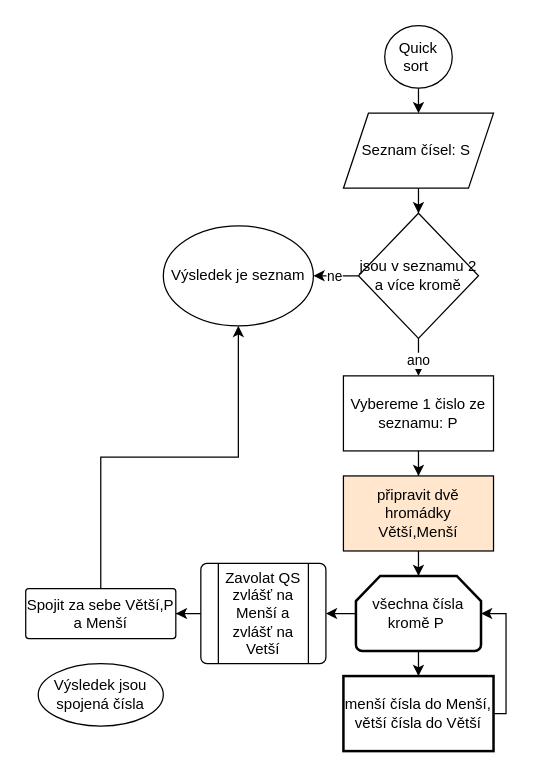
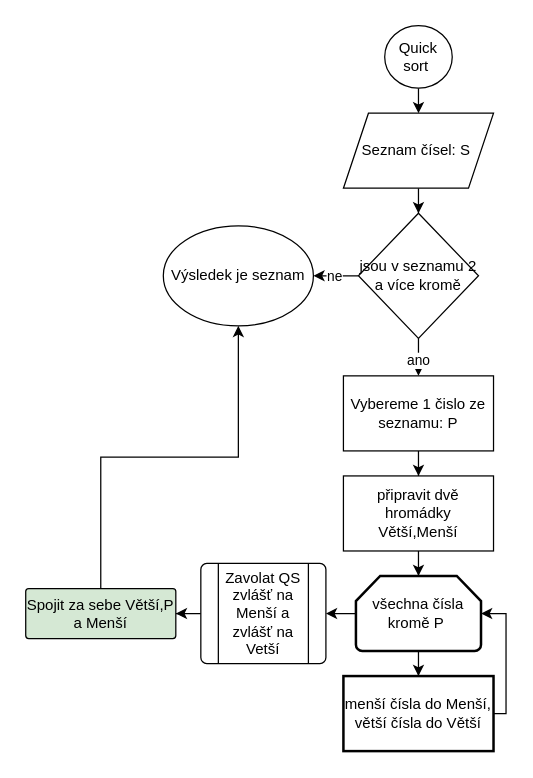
node "připravit dvě hromádky Větší,Menší": fillcolor #ffe6cc -> #ffffff
node "Spojit za sebe Větší,P a Menší": fillcolor #ffffff -> #d5e8d4
node "Výsledek jsou spojená čísla": removed
